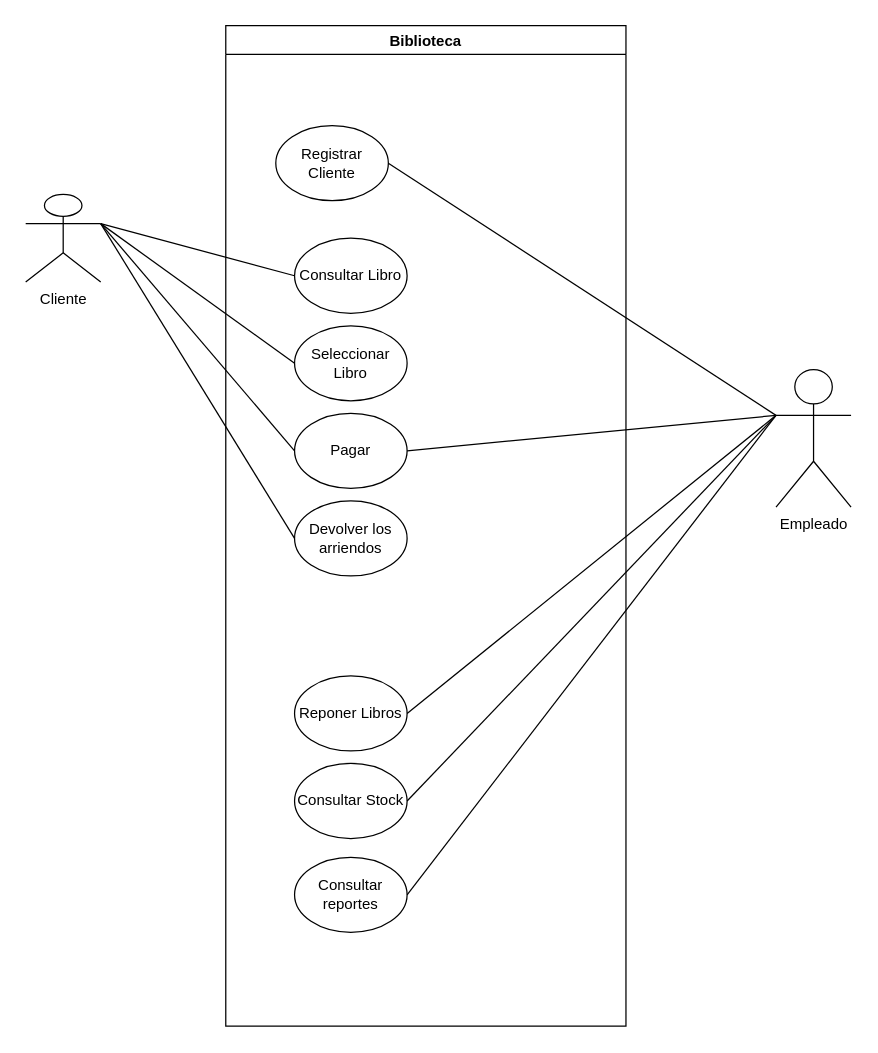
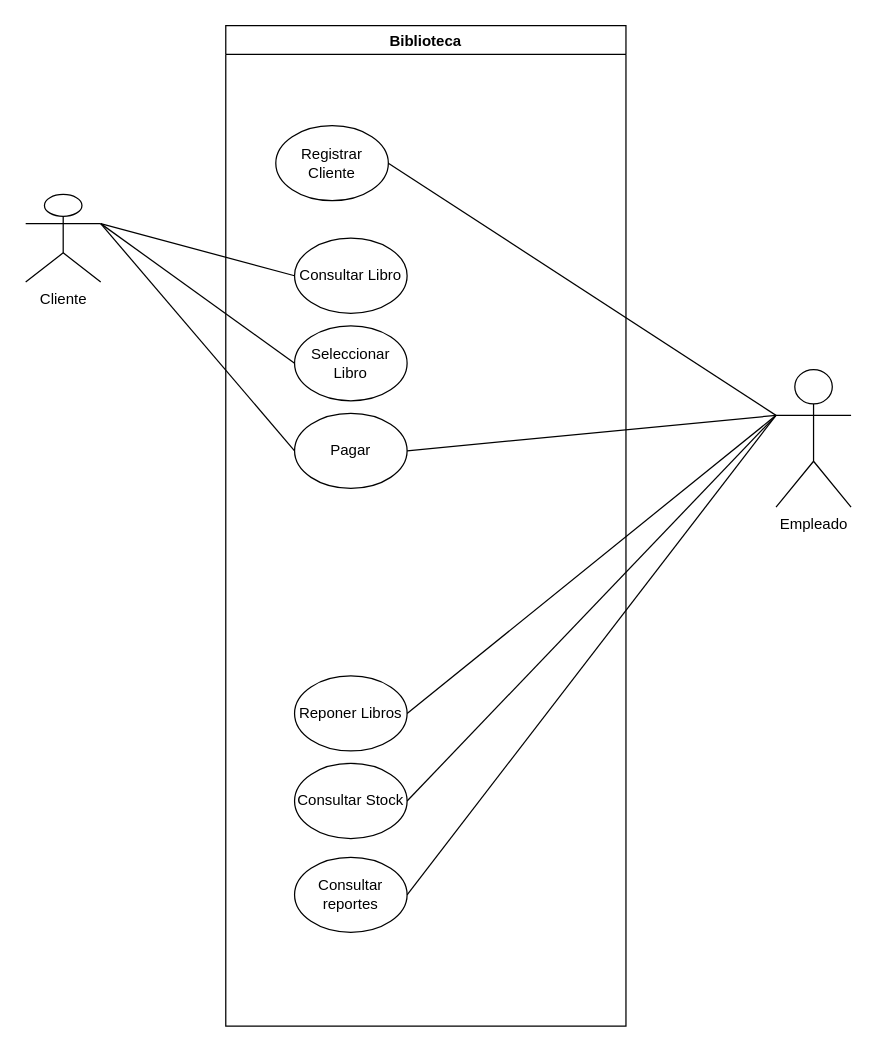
edge "Cliente" -- "Devolver los arriendos": removed
node "Devolver los arriendos": removed
